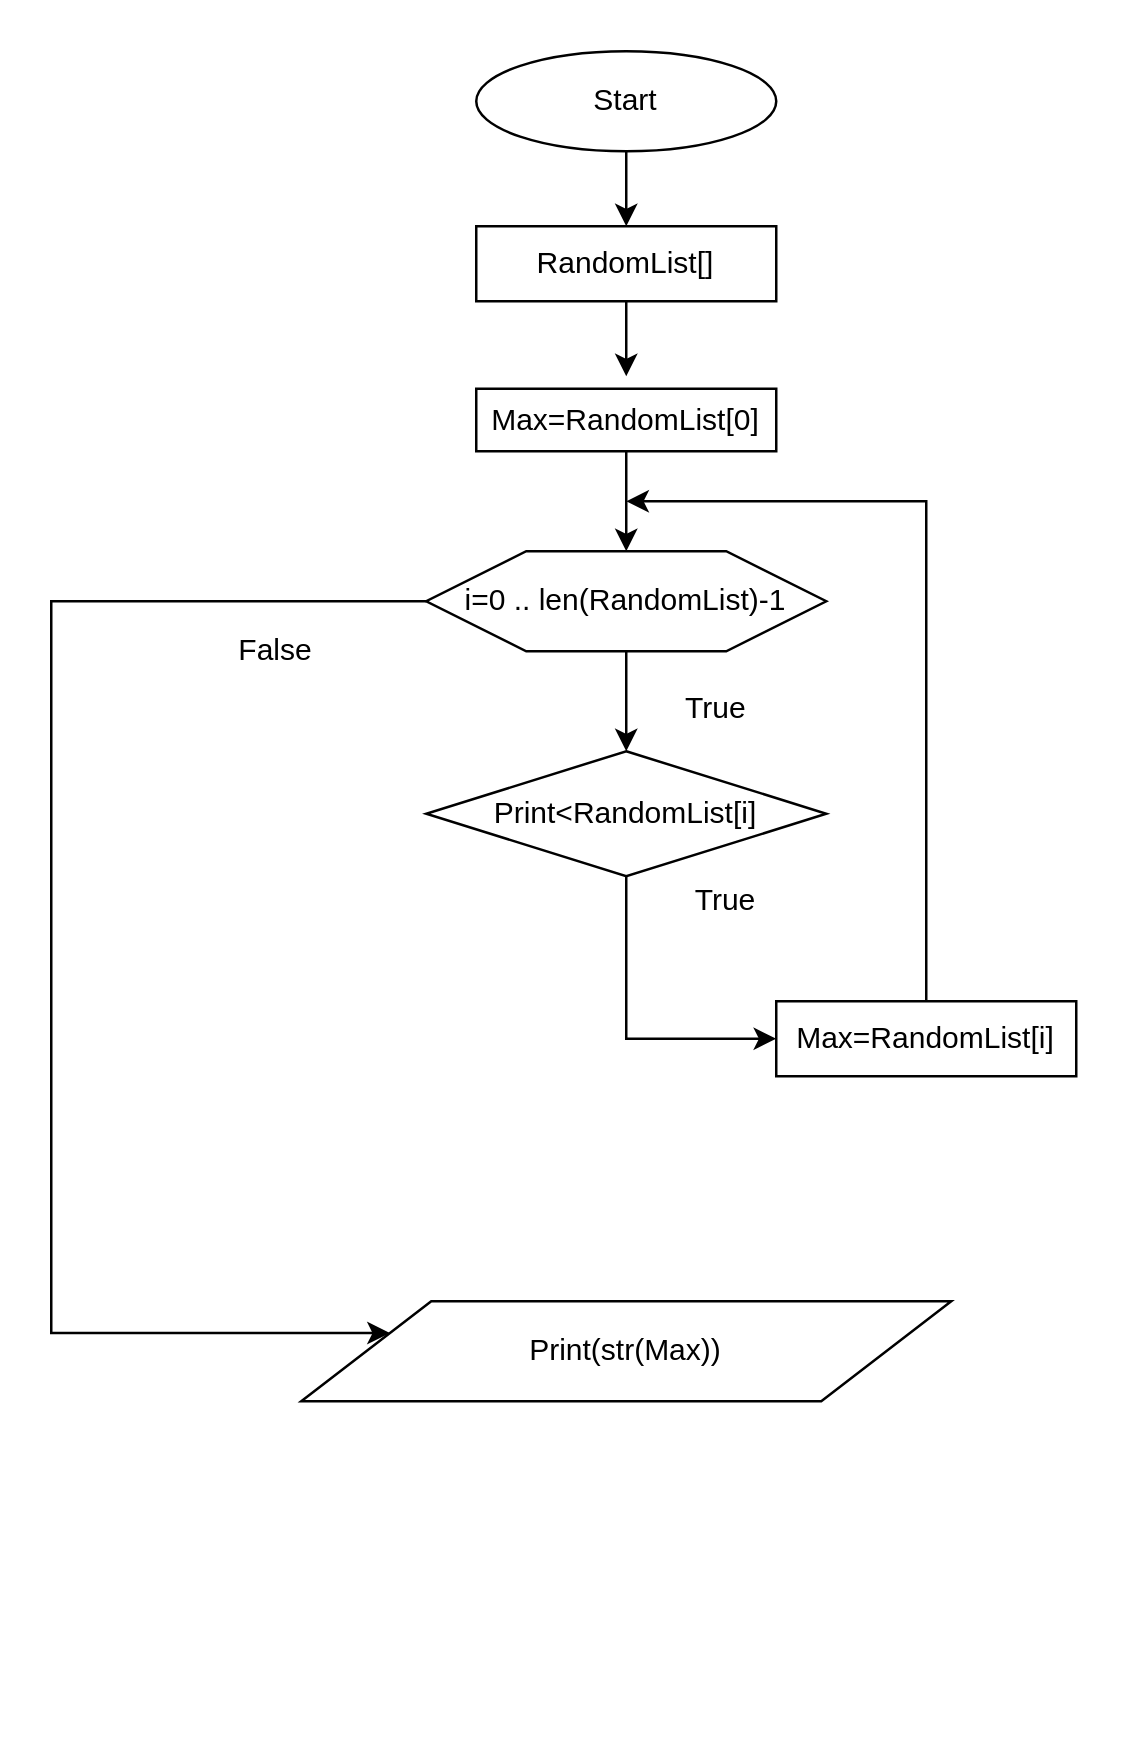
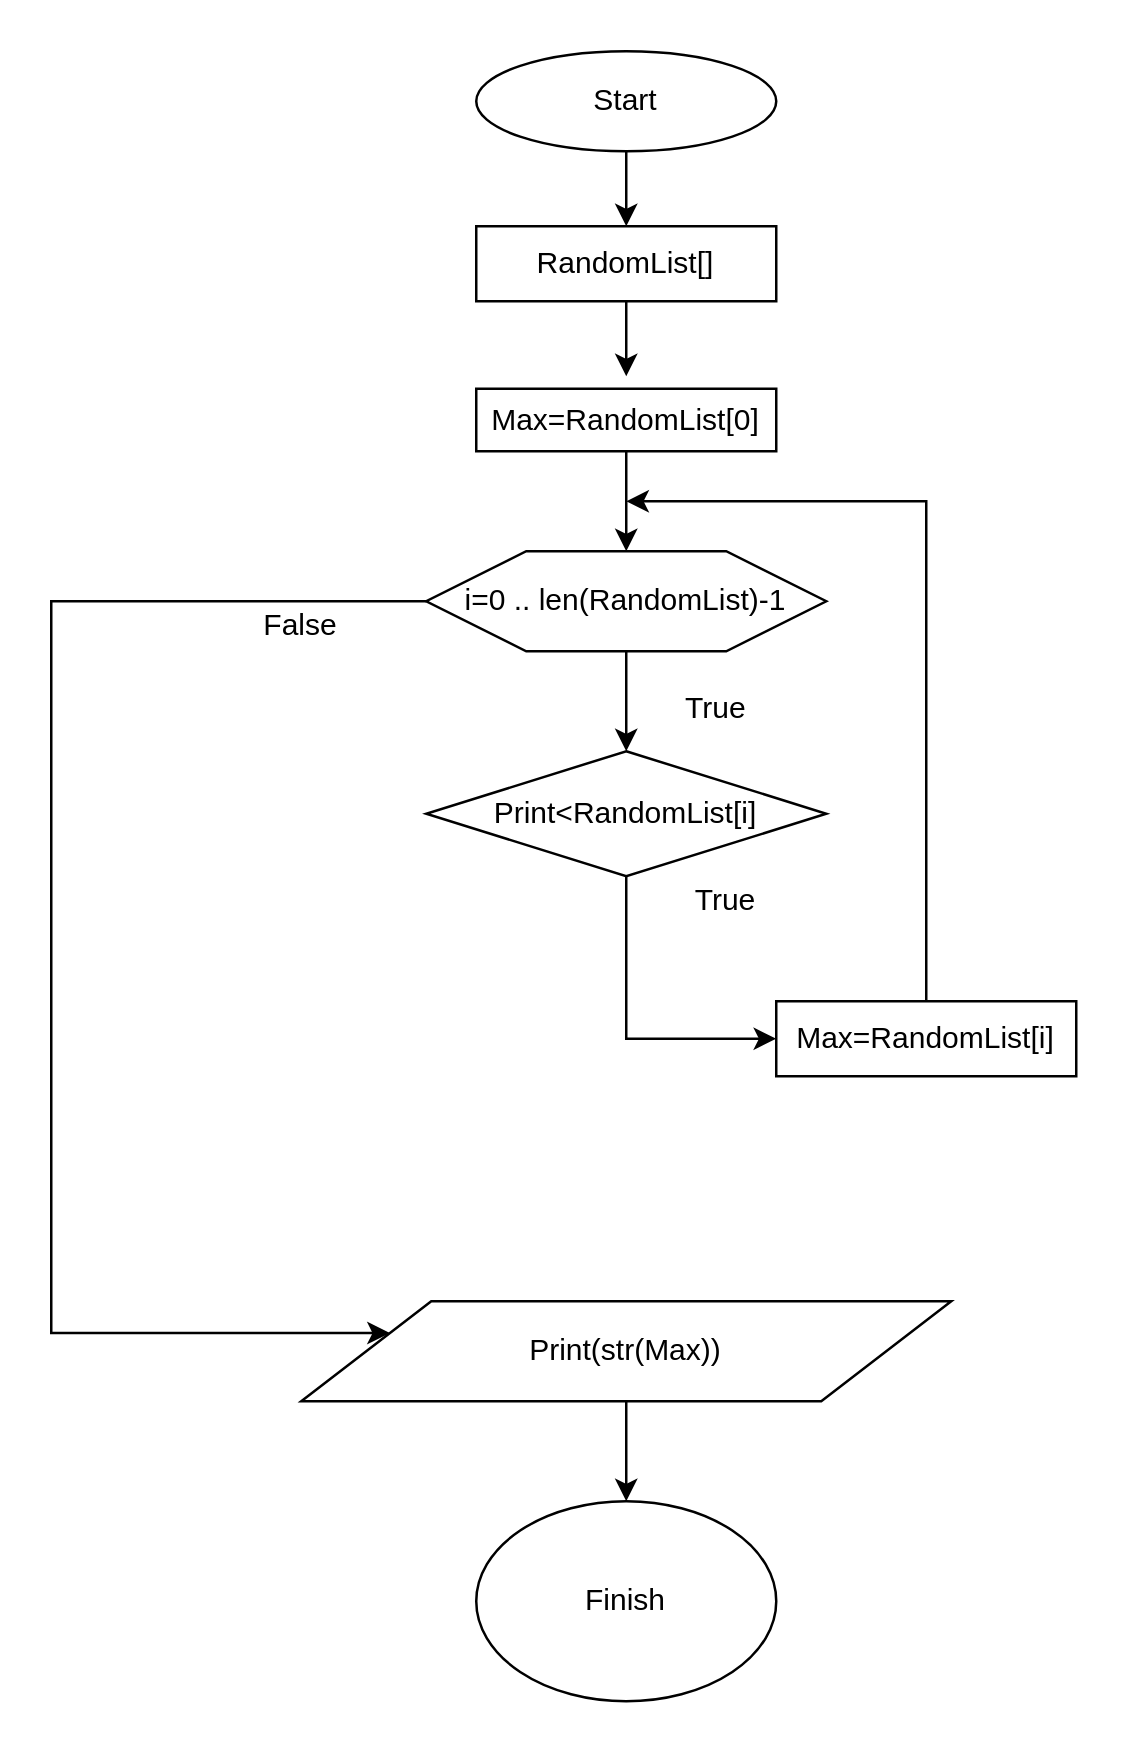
node "False": moved (276, 651) -> (301, 626)
edge "Print(str(Max))" -> "Finish": added
node "Finish": added
